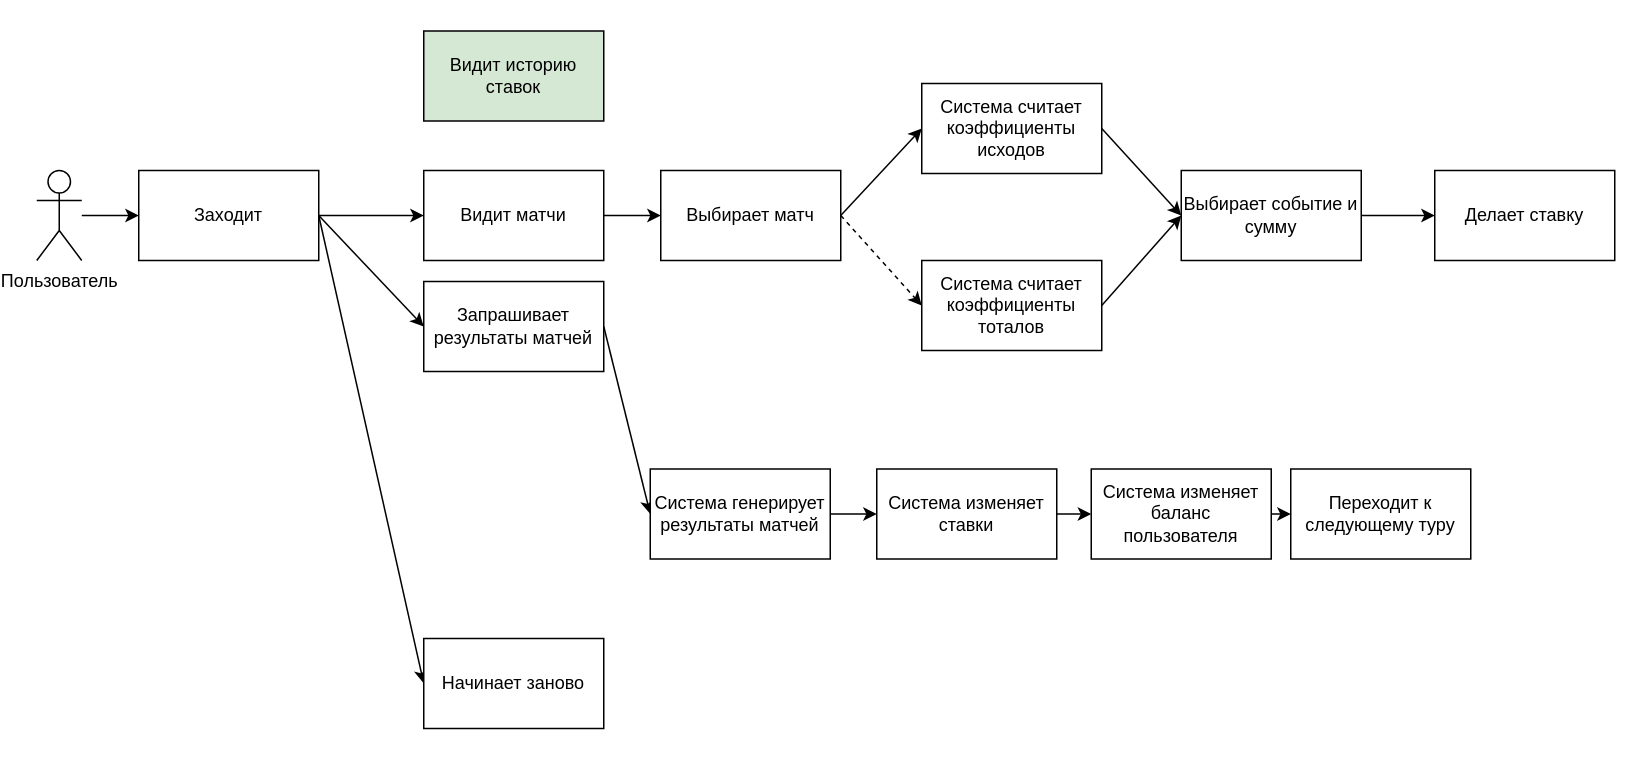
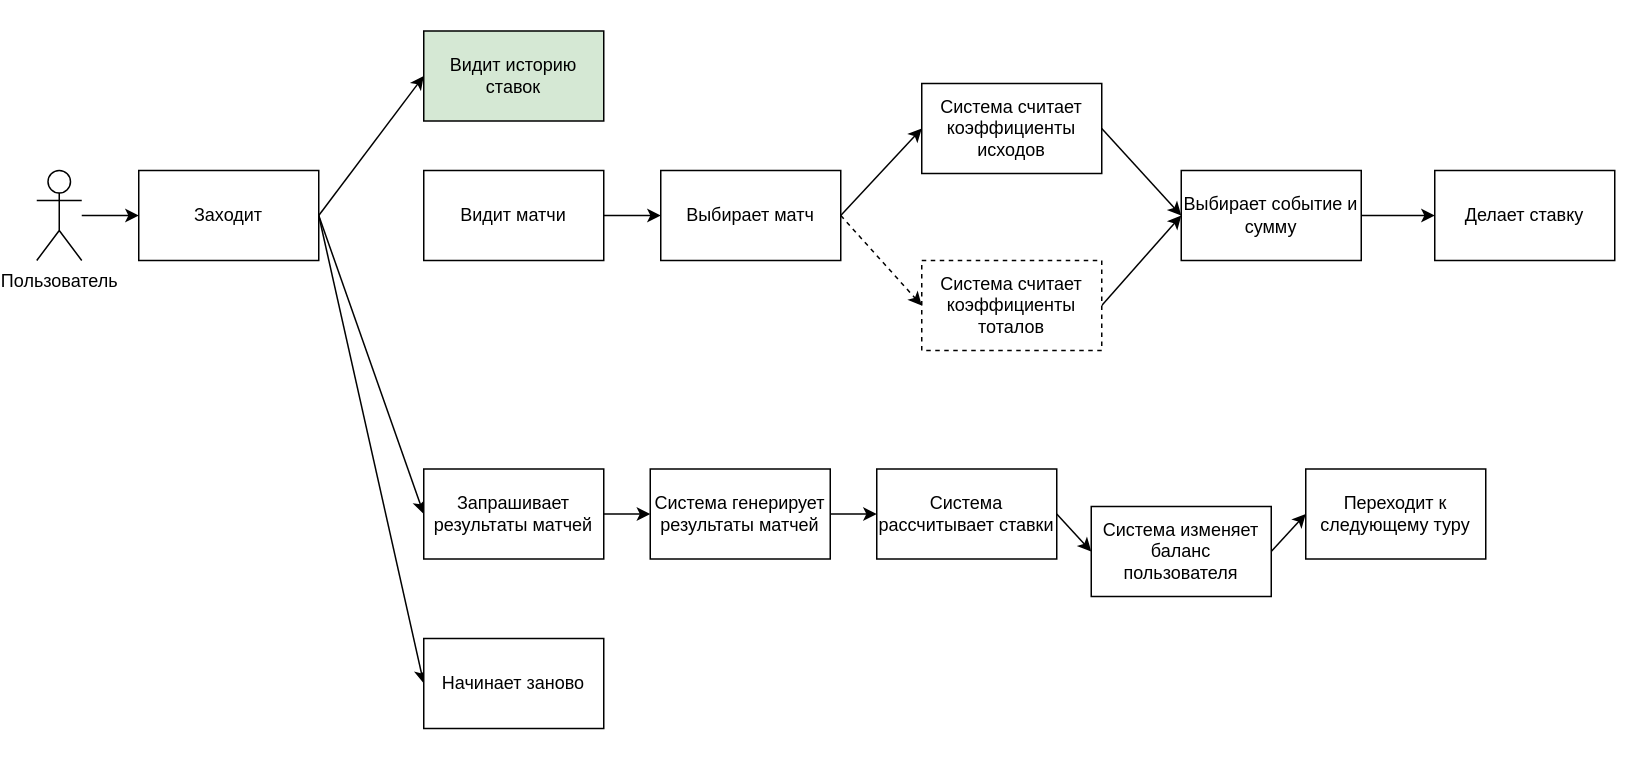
edge "Заходит" -> "Видит историю ставок": added
edge "Заходит" -> "Видит матчи": removed
node "Система считает коэффициенты тоталов": style solid -> dashed
node "Запрашивает результаты матчей": moved (514, 326) -> (514, 514)
node "Система изменяет ставки": label "Система изменяет ставки" -> "Система рассчитывает ставки"
node "Система изменяет баланс пользователя": moved (1181, 514) -> (1181, 551)
node "Переходит к следующему туру": moved (1381, 514) -> (1396, 514)
